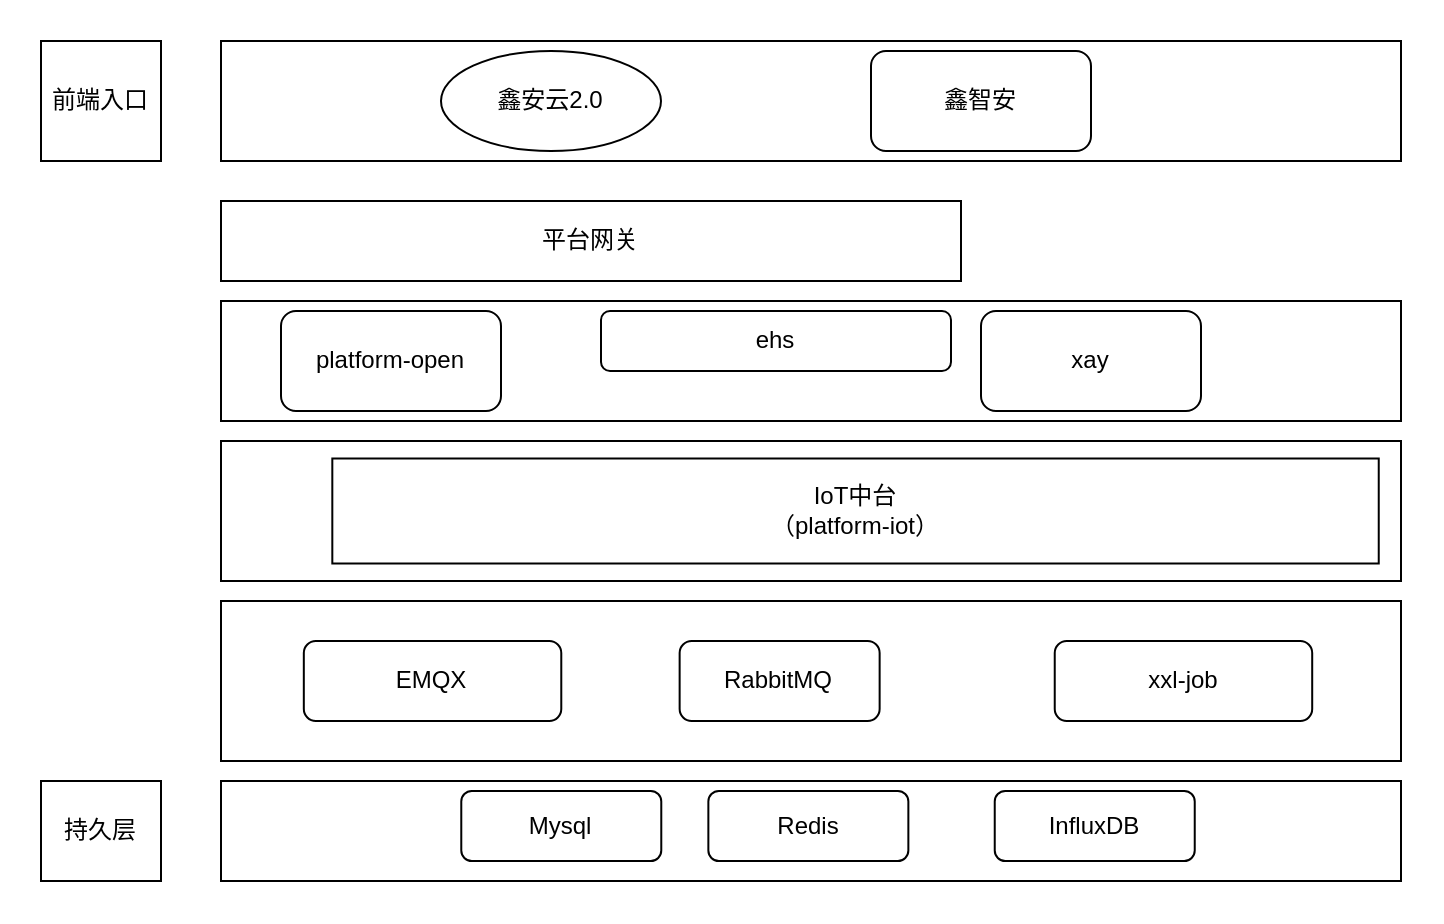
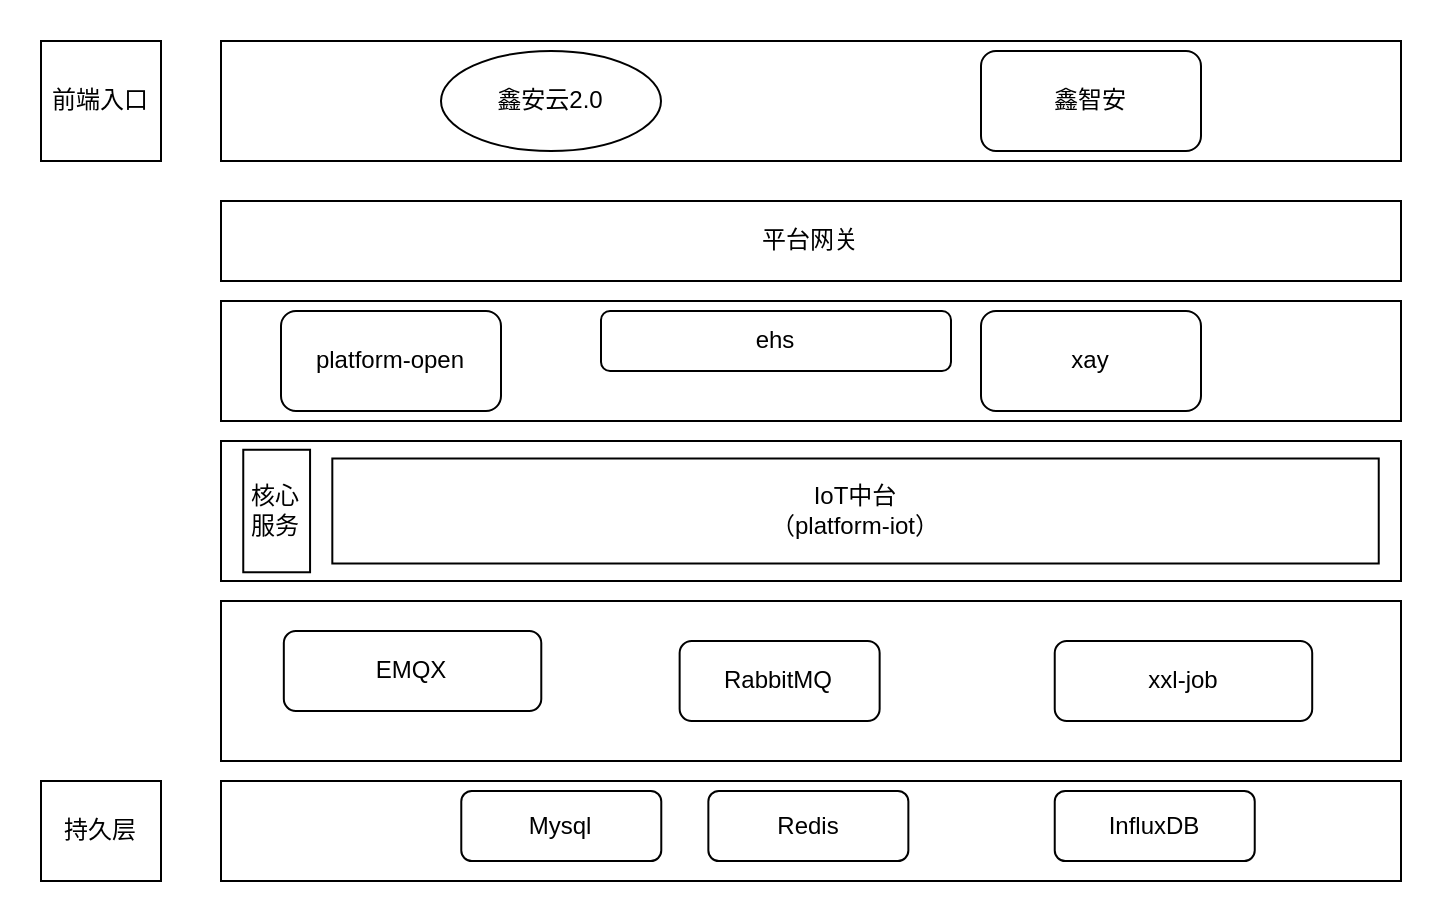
node "鑫智安": moved (981, 101) -> (1091, 101)
node "平台网关": size 740x80 -> 1180x80
node "核心服务": added
node "EMQX": moved (433, 681) -> (413, 671)
node "InfluxDB": moved (1095, 826) -> (1155, 826)
